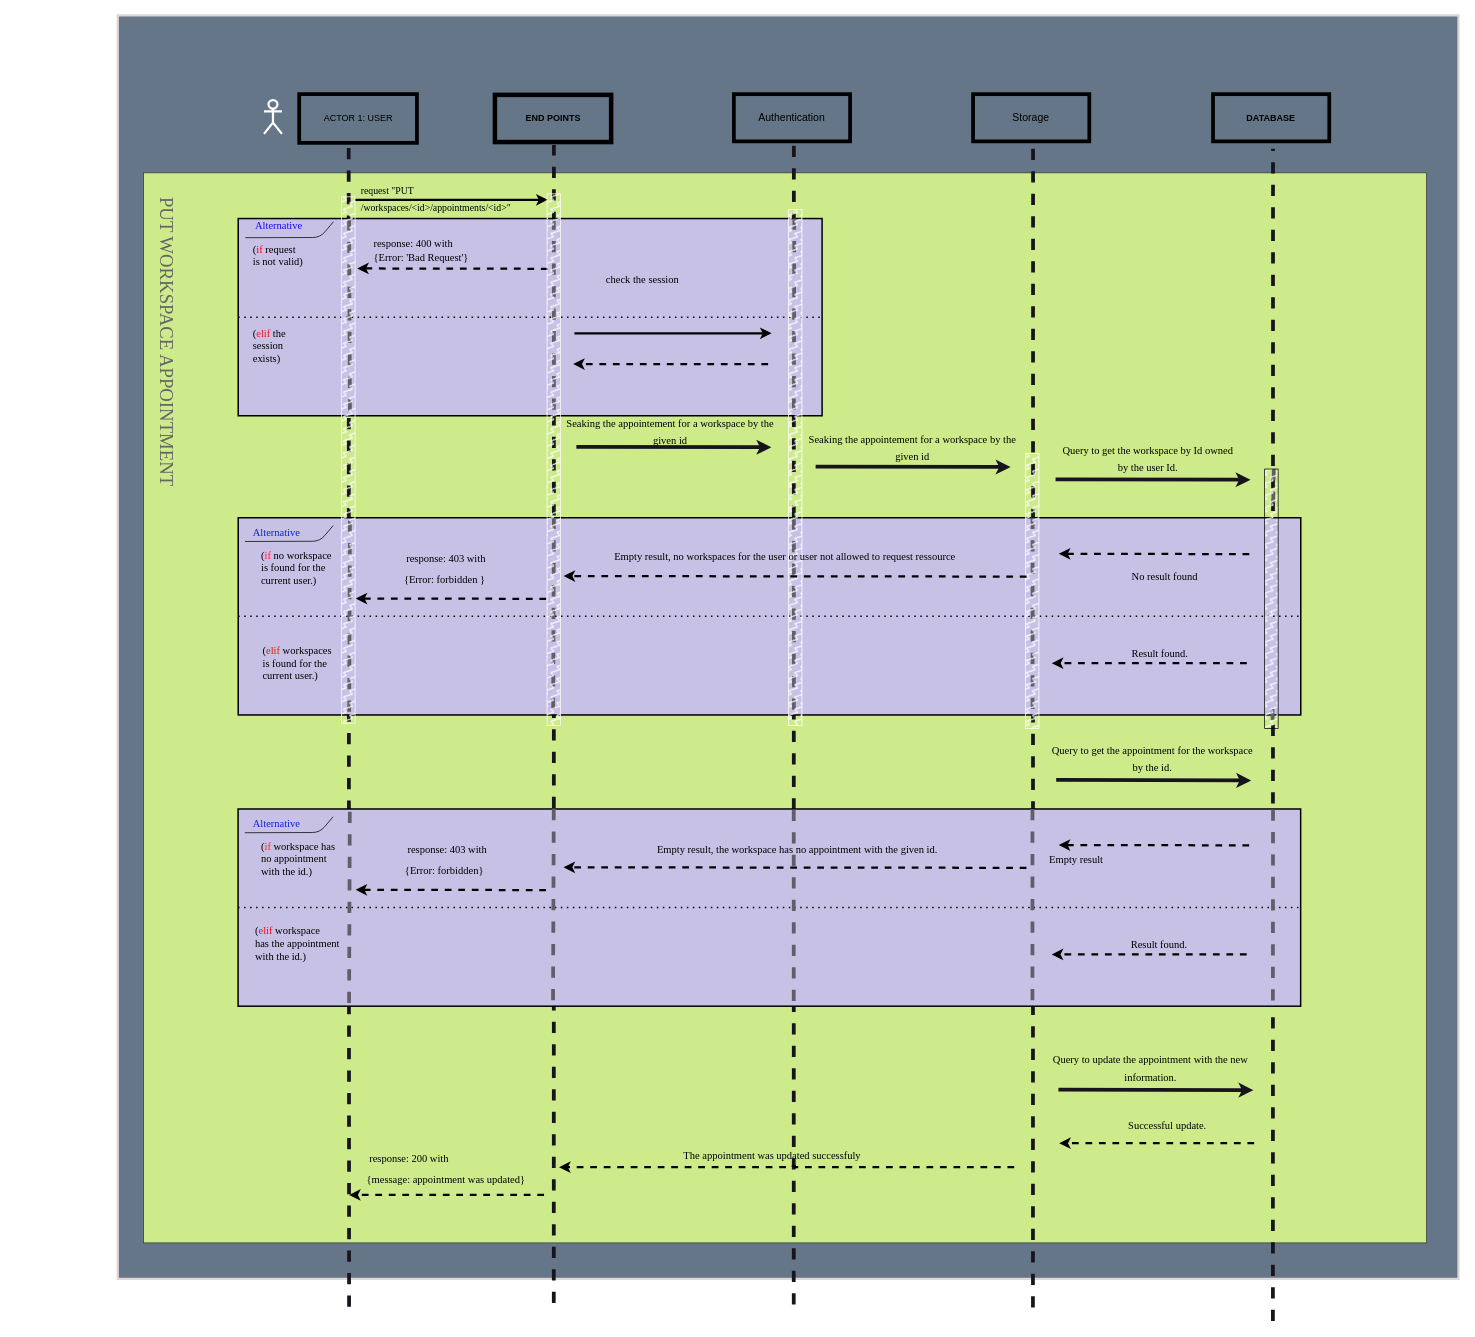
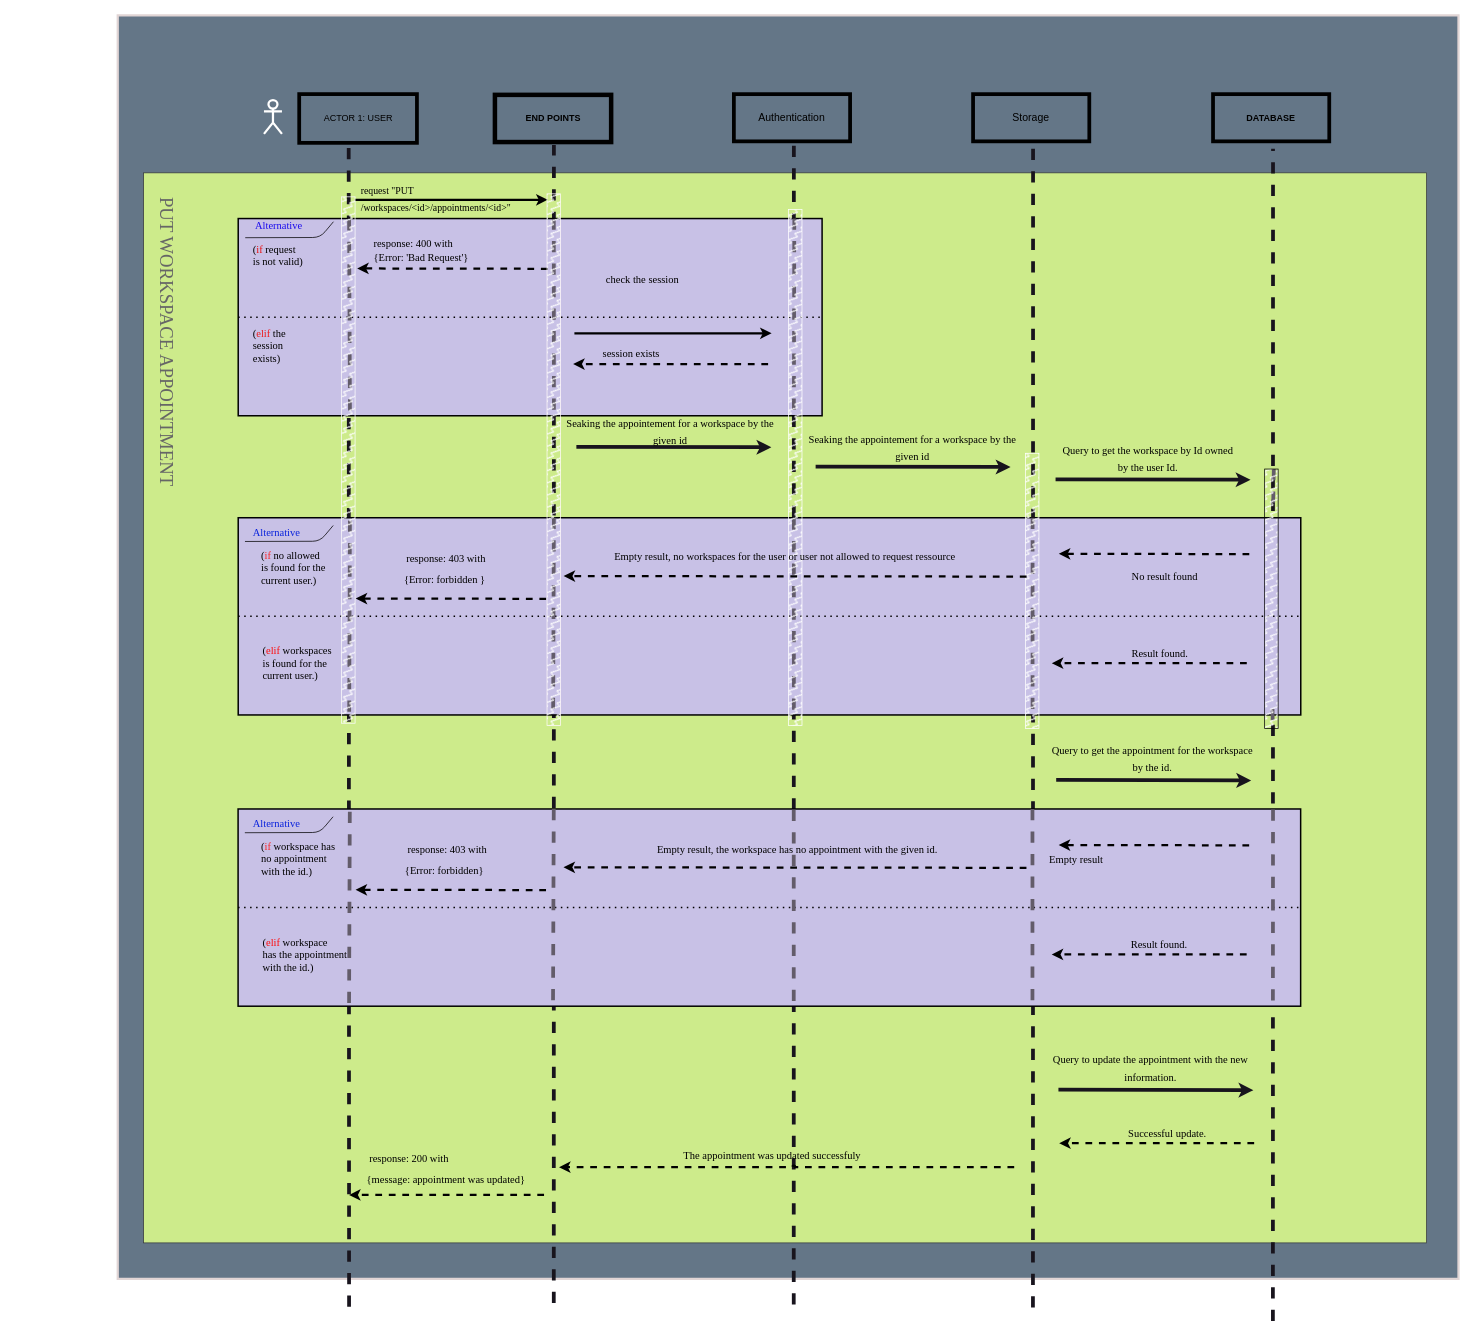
node "session exists": added
node "(if no workspace is found for the current user.)": label "(if no workspace is found for the current user.)" -> "(if no allowed is found for the current user.)"
node "(elif workspace has the appointment with the id.)": moved (303, 944) -> (311, 956)
node "Successful update.": moved (1167, 1125) -> (1167, 1132)
